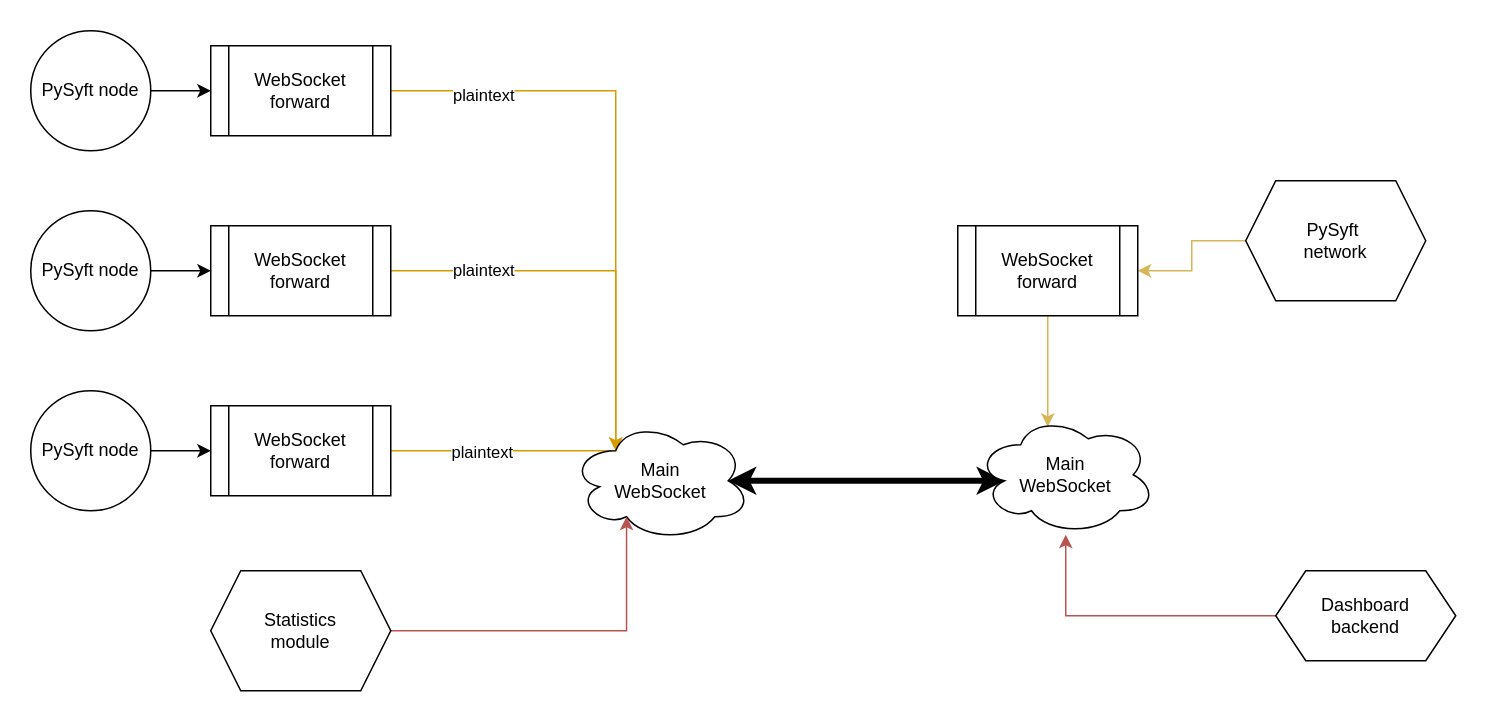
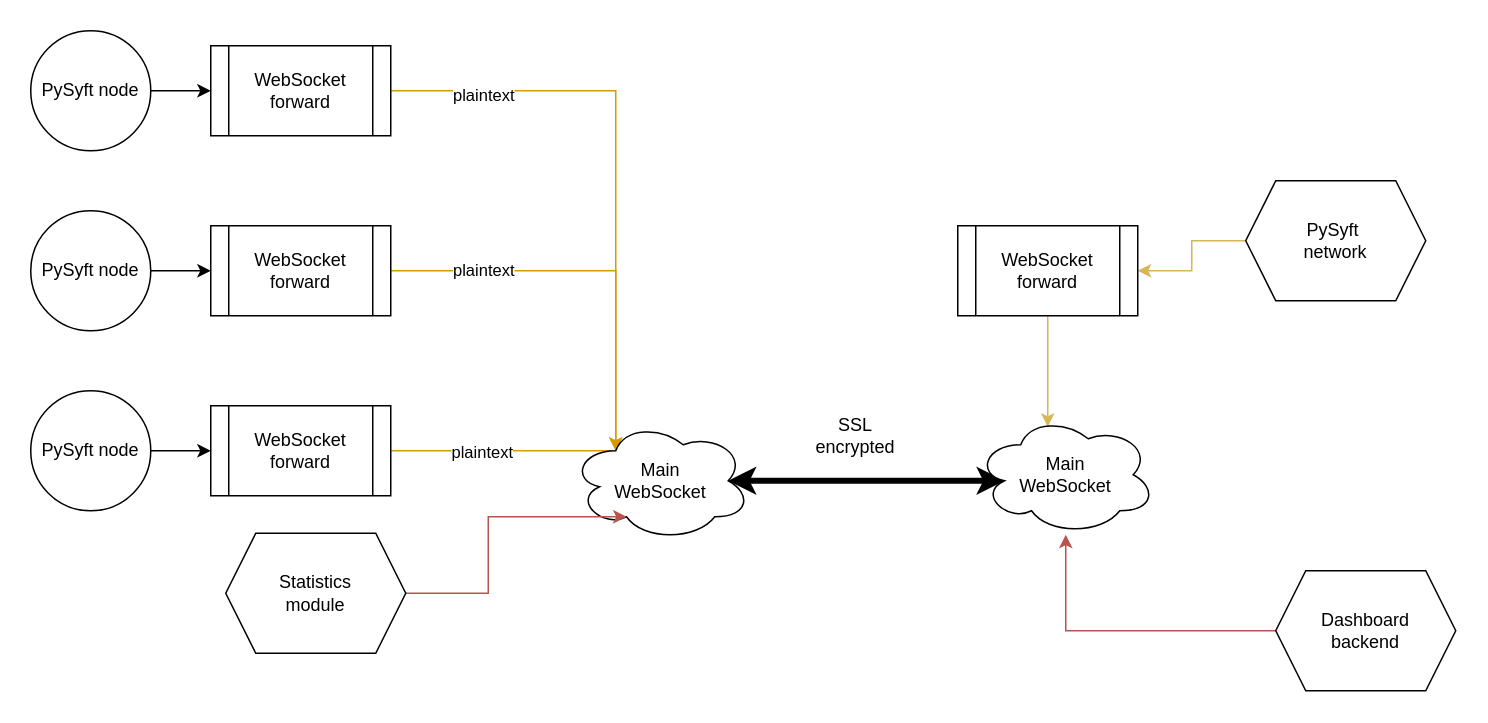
node "SSL encrypted": added
node "Dashboard backend": size 180x90 -> 180x120
node "Statistics module": moved (301, 631) -> (316, 593)
